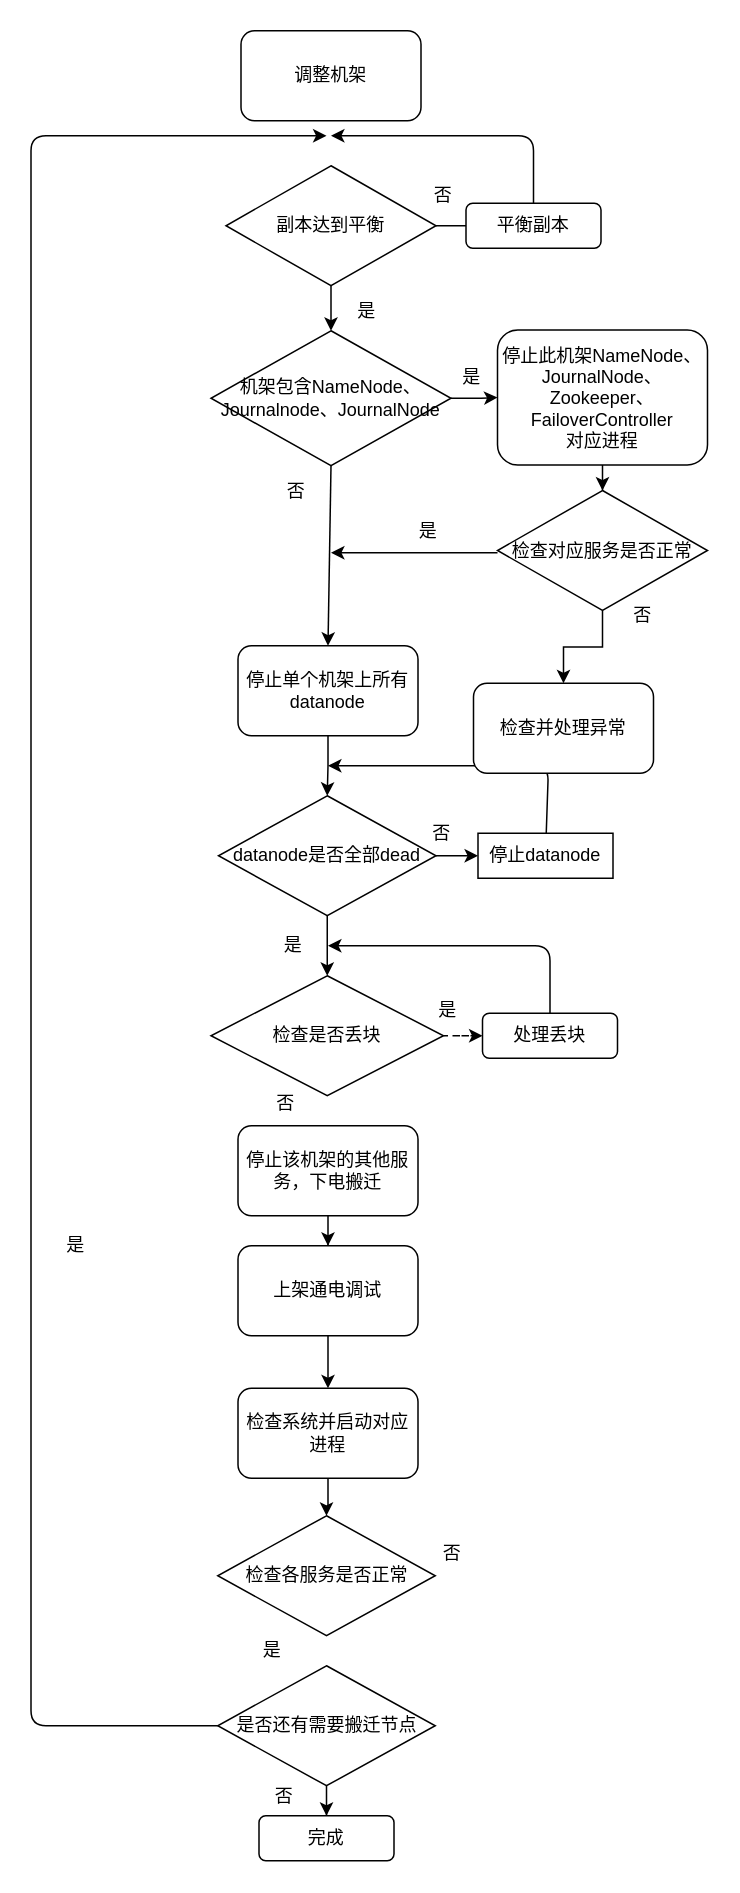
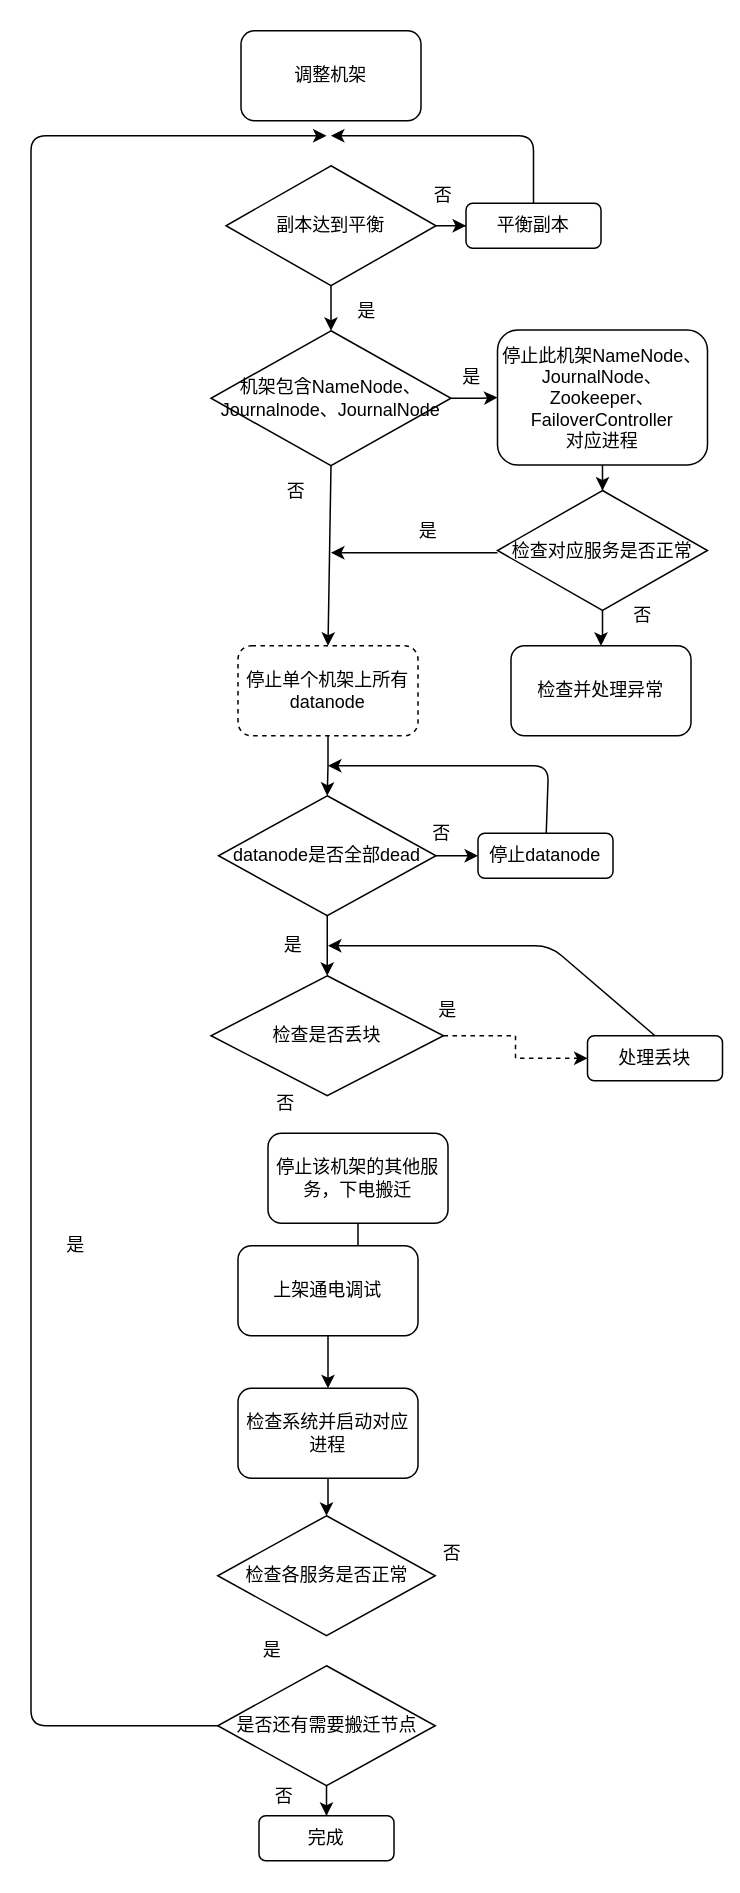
edge "副本达到平衡" -- "平衡副本": arrowhead none -> classic
node "停止单个机架上所有datanode": style solid -> dashed
node "检查并处理异常": moved (563, 728) -> (601, 691)
node "停止datanode": shape rectangle -> rounded rectangle
node "处理丢块": moved (550, 1036) -> (655, 1058)
node "停止该机架的其他服务，下电搬迁": moved (328, 1171) -> (358, 1178)
